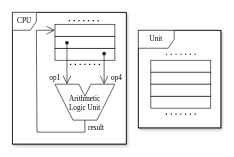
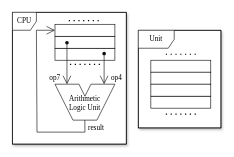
node "op1": label "op1" -> "op7"
